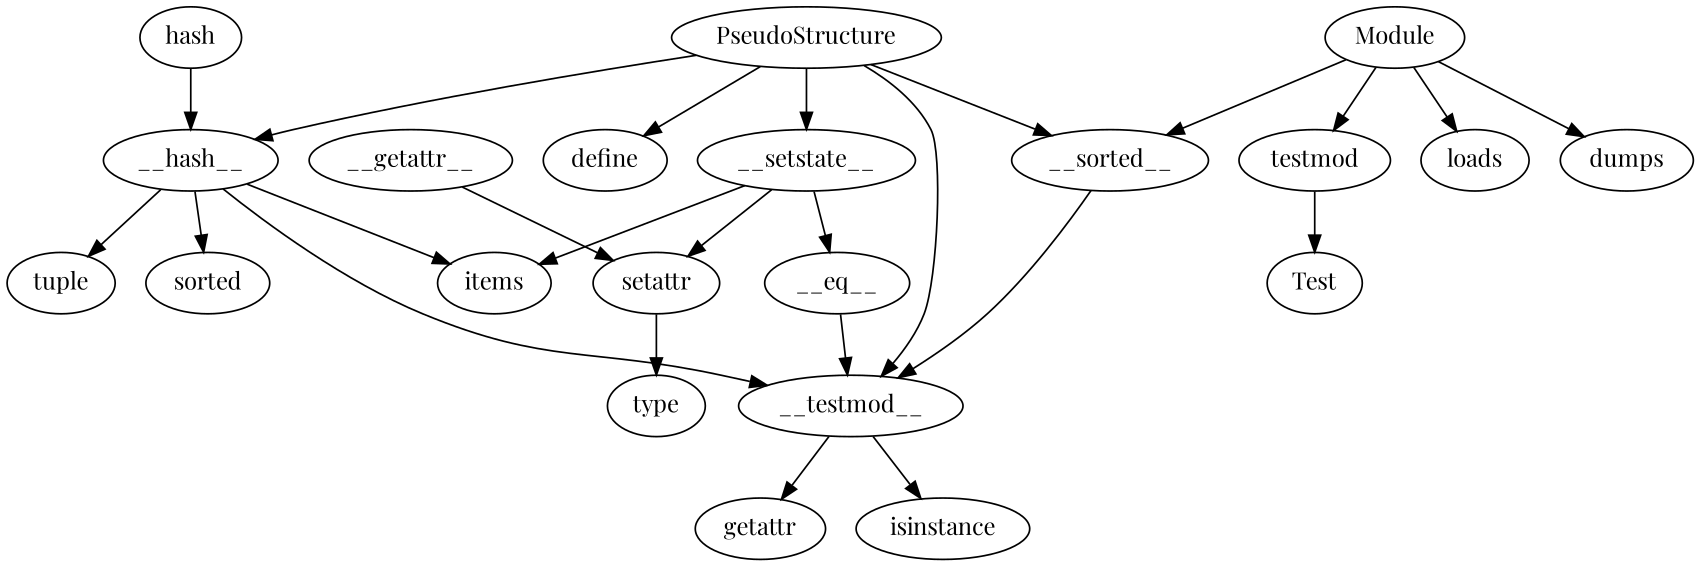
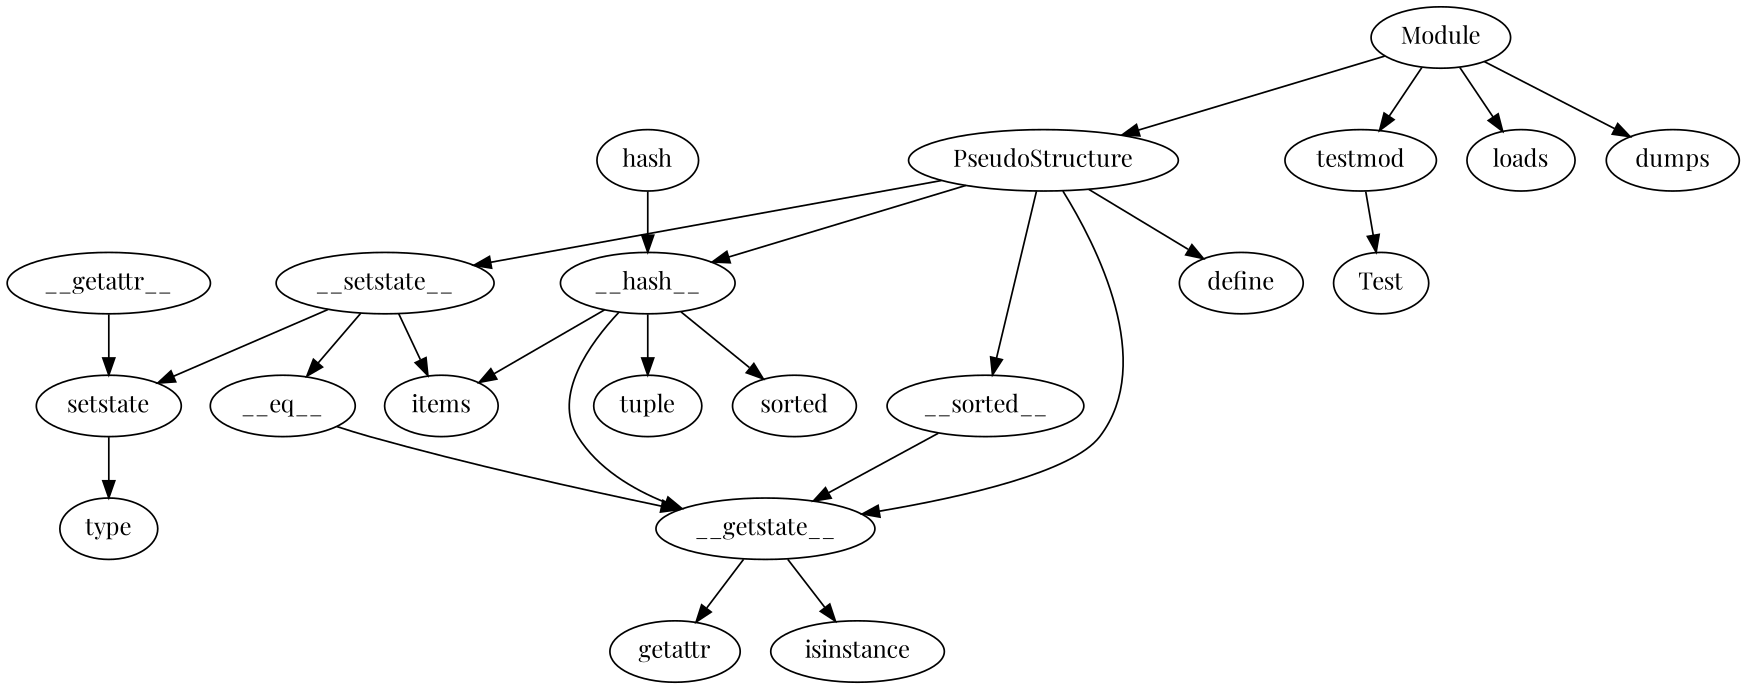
edge "Module" -> "__sorted__": now "Module" -> "PseudoStructure"
node "setattr": label "setattr" -> "setstate"
node "__testmod__": label "__testmod__" -> "__getstate__"
